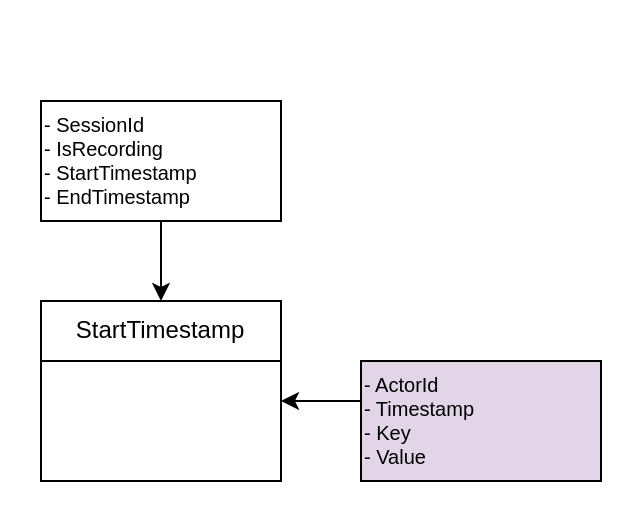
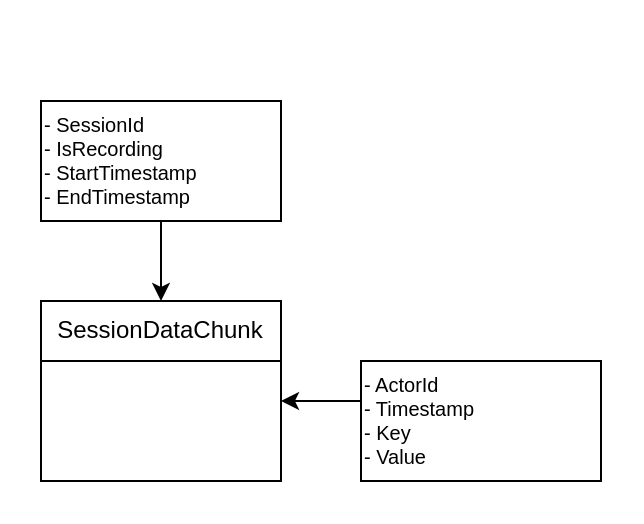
node "StartTimestamp": label "StartTimestamp" -> "SessionDataChunk"
node "- ActorId - Timestamp - Key - Value": fillcolor #e1d5e7 -> #ffffff
